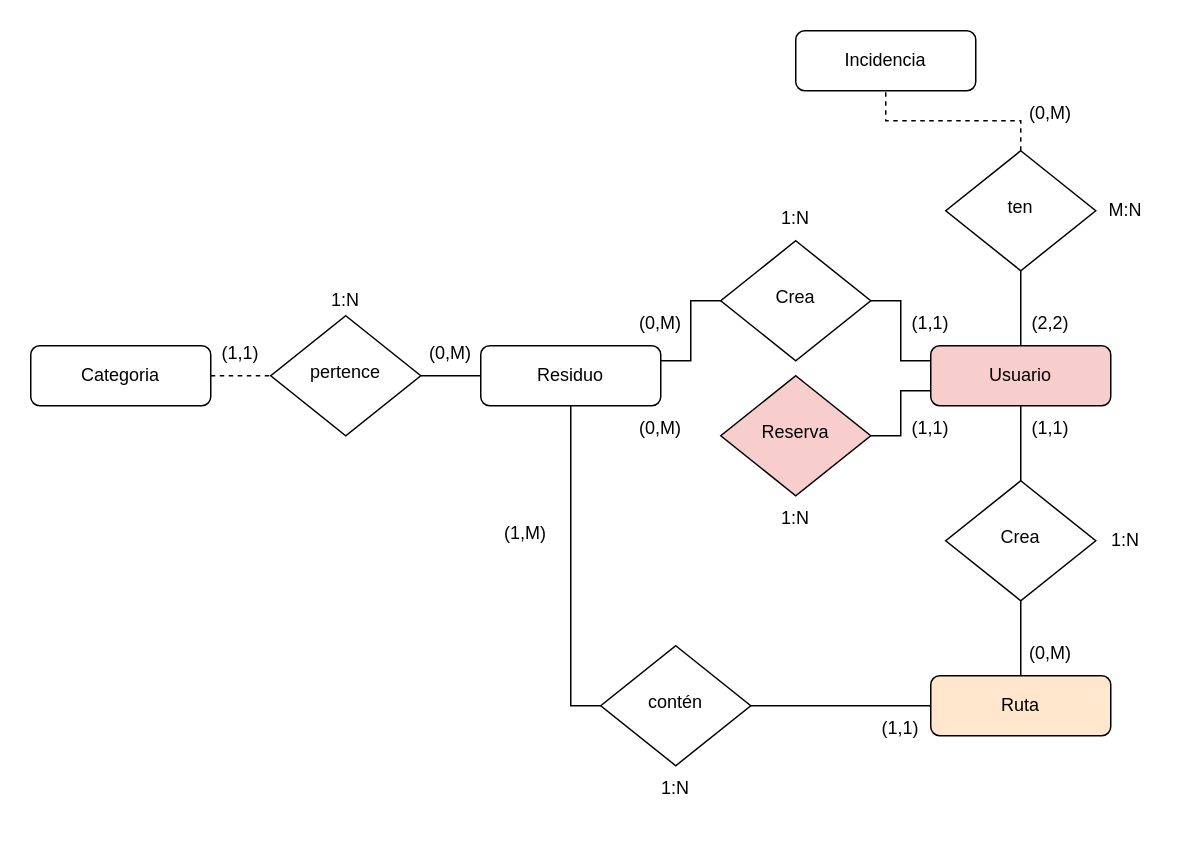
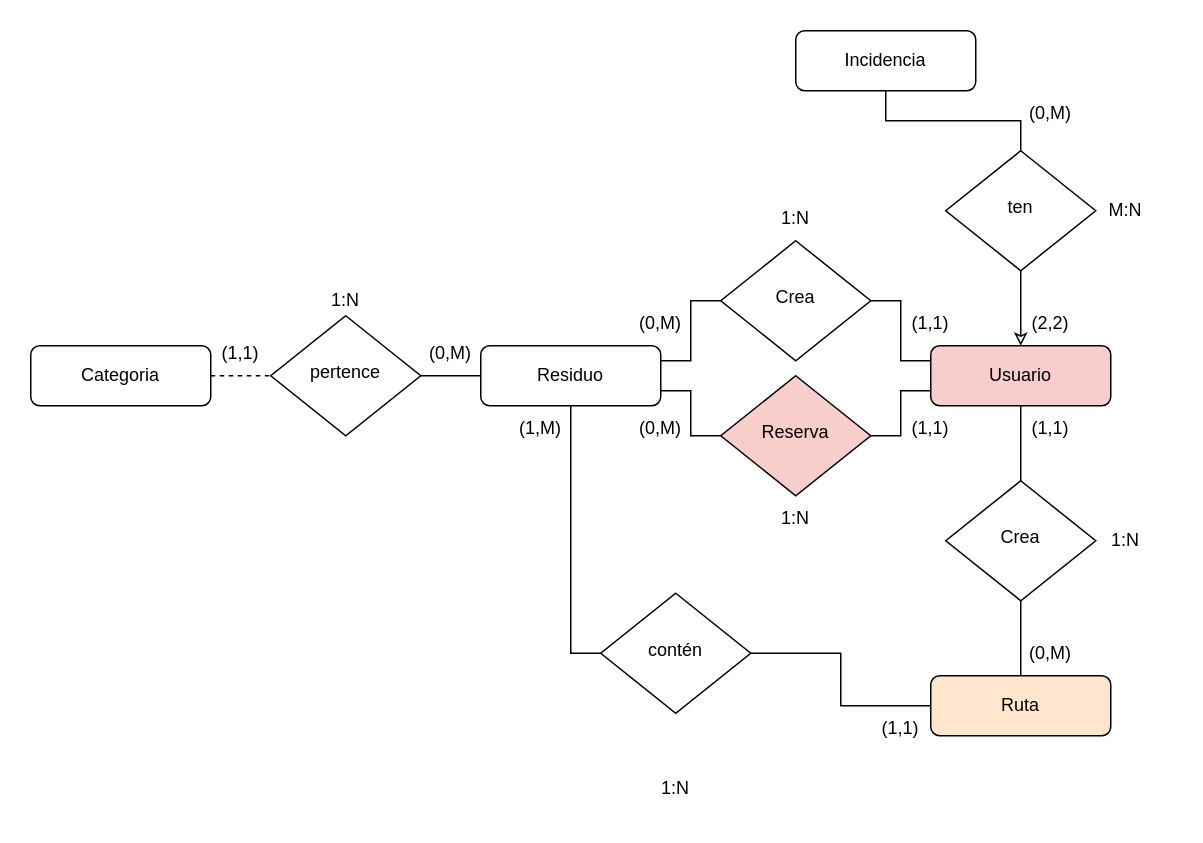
edge "Incidencia" -- "ten": style dashed -> solid
edge "ten" -- "Usuario": arrowhead none -> classic
edge "Residuo" -- "Reserva": added
node "(1,M)": moved (526, 533) -> (541, 428)
node "contén": moved (676, 706) -> (676, 653)
